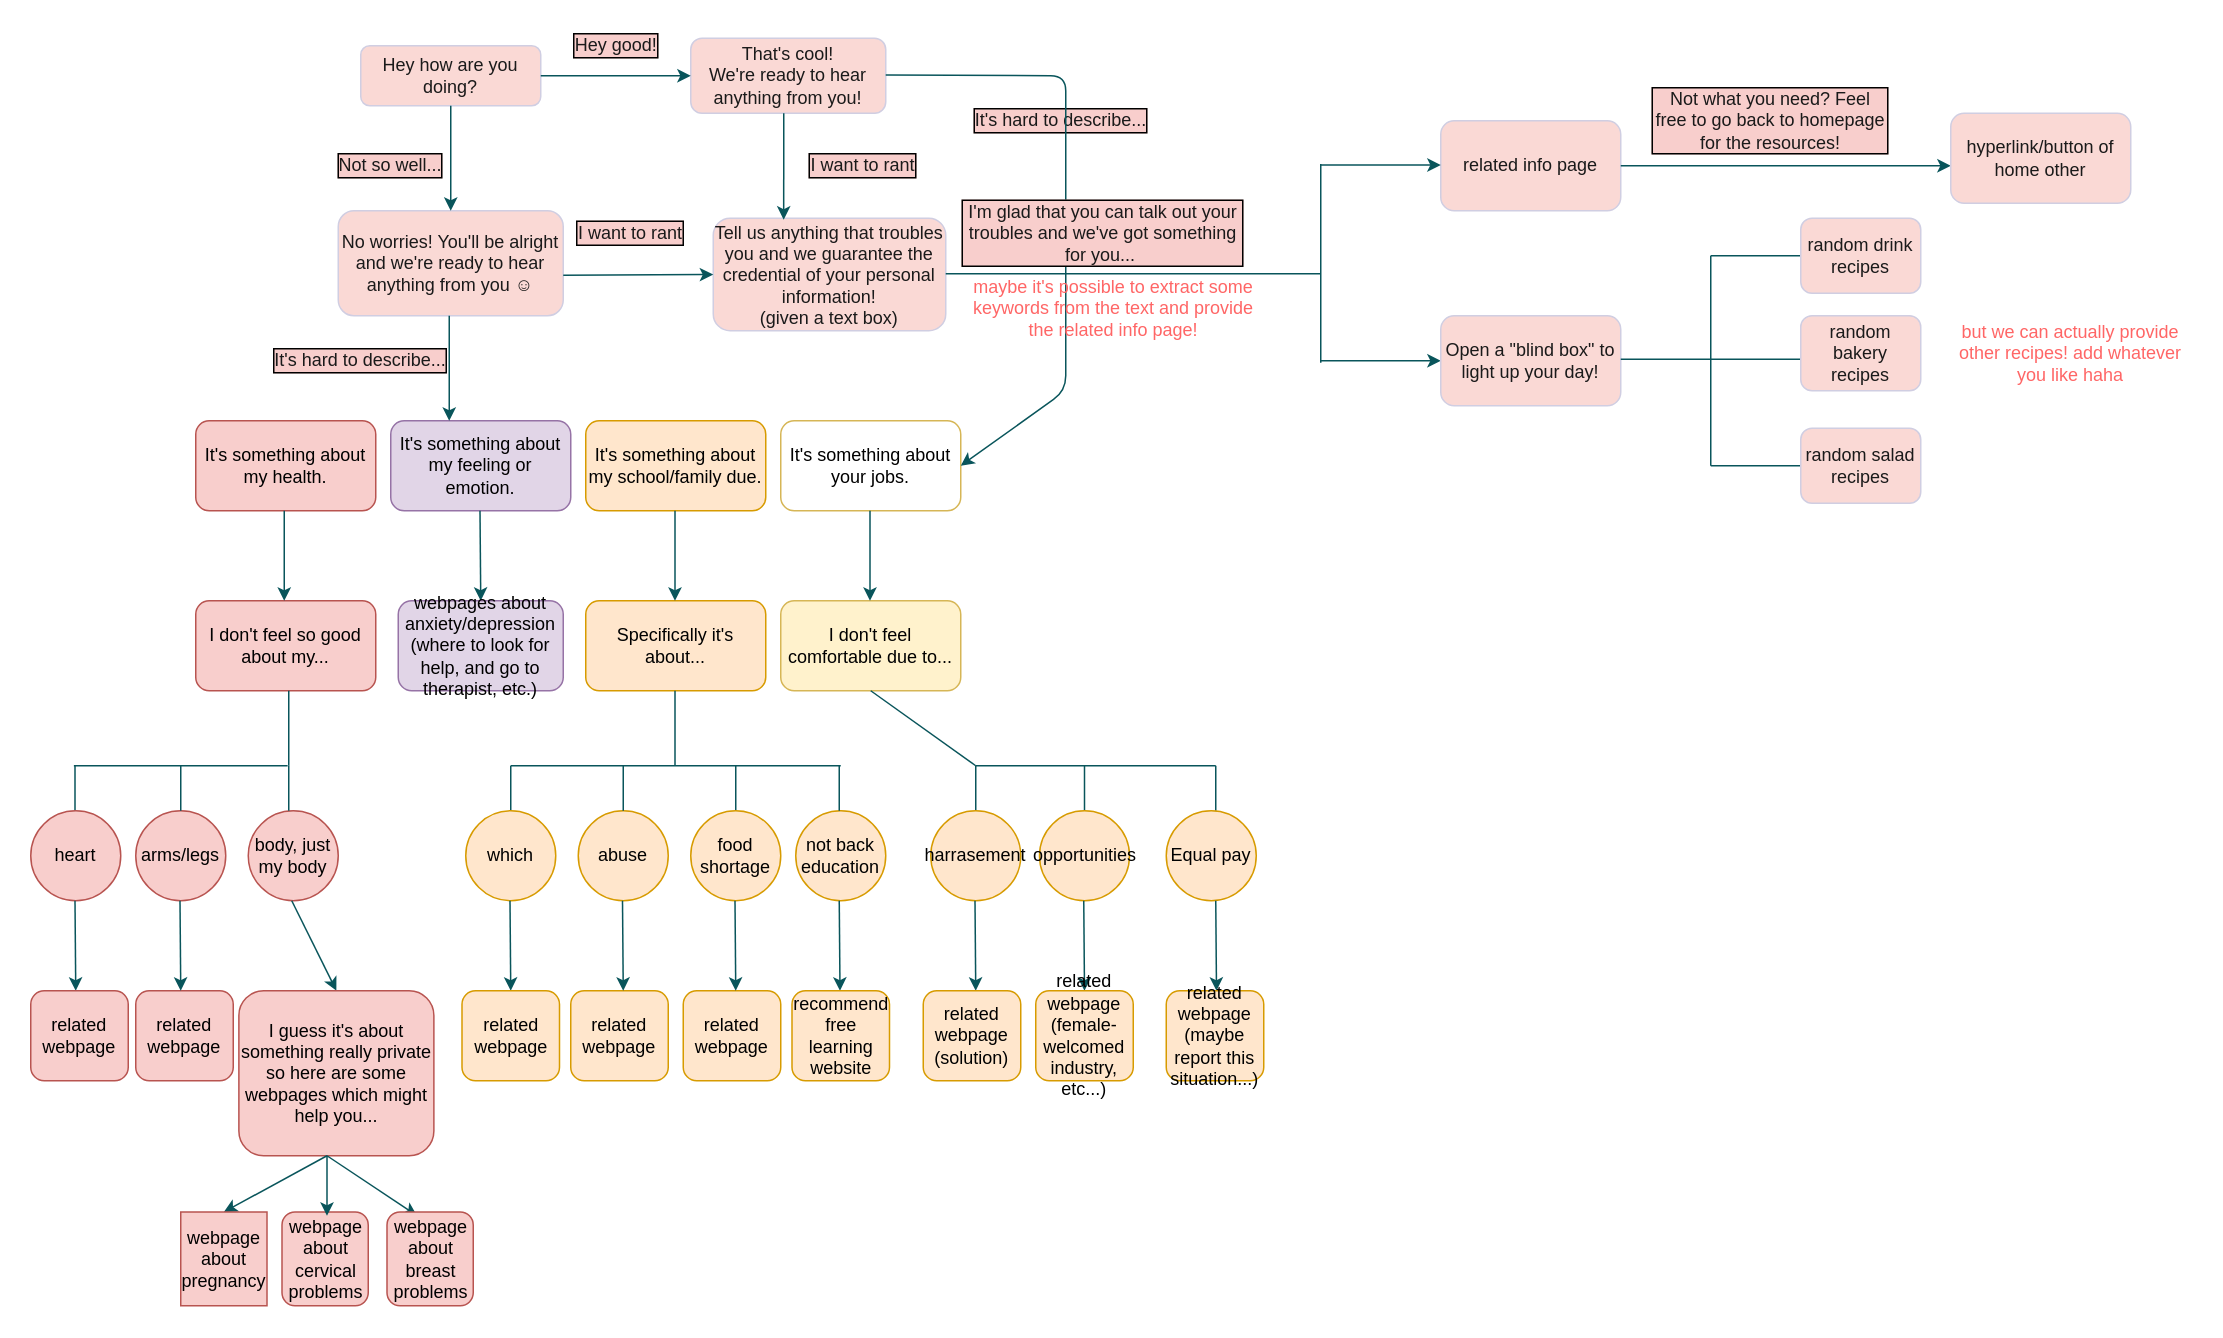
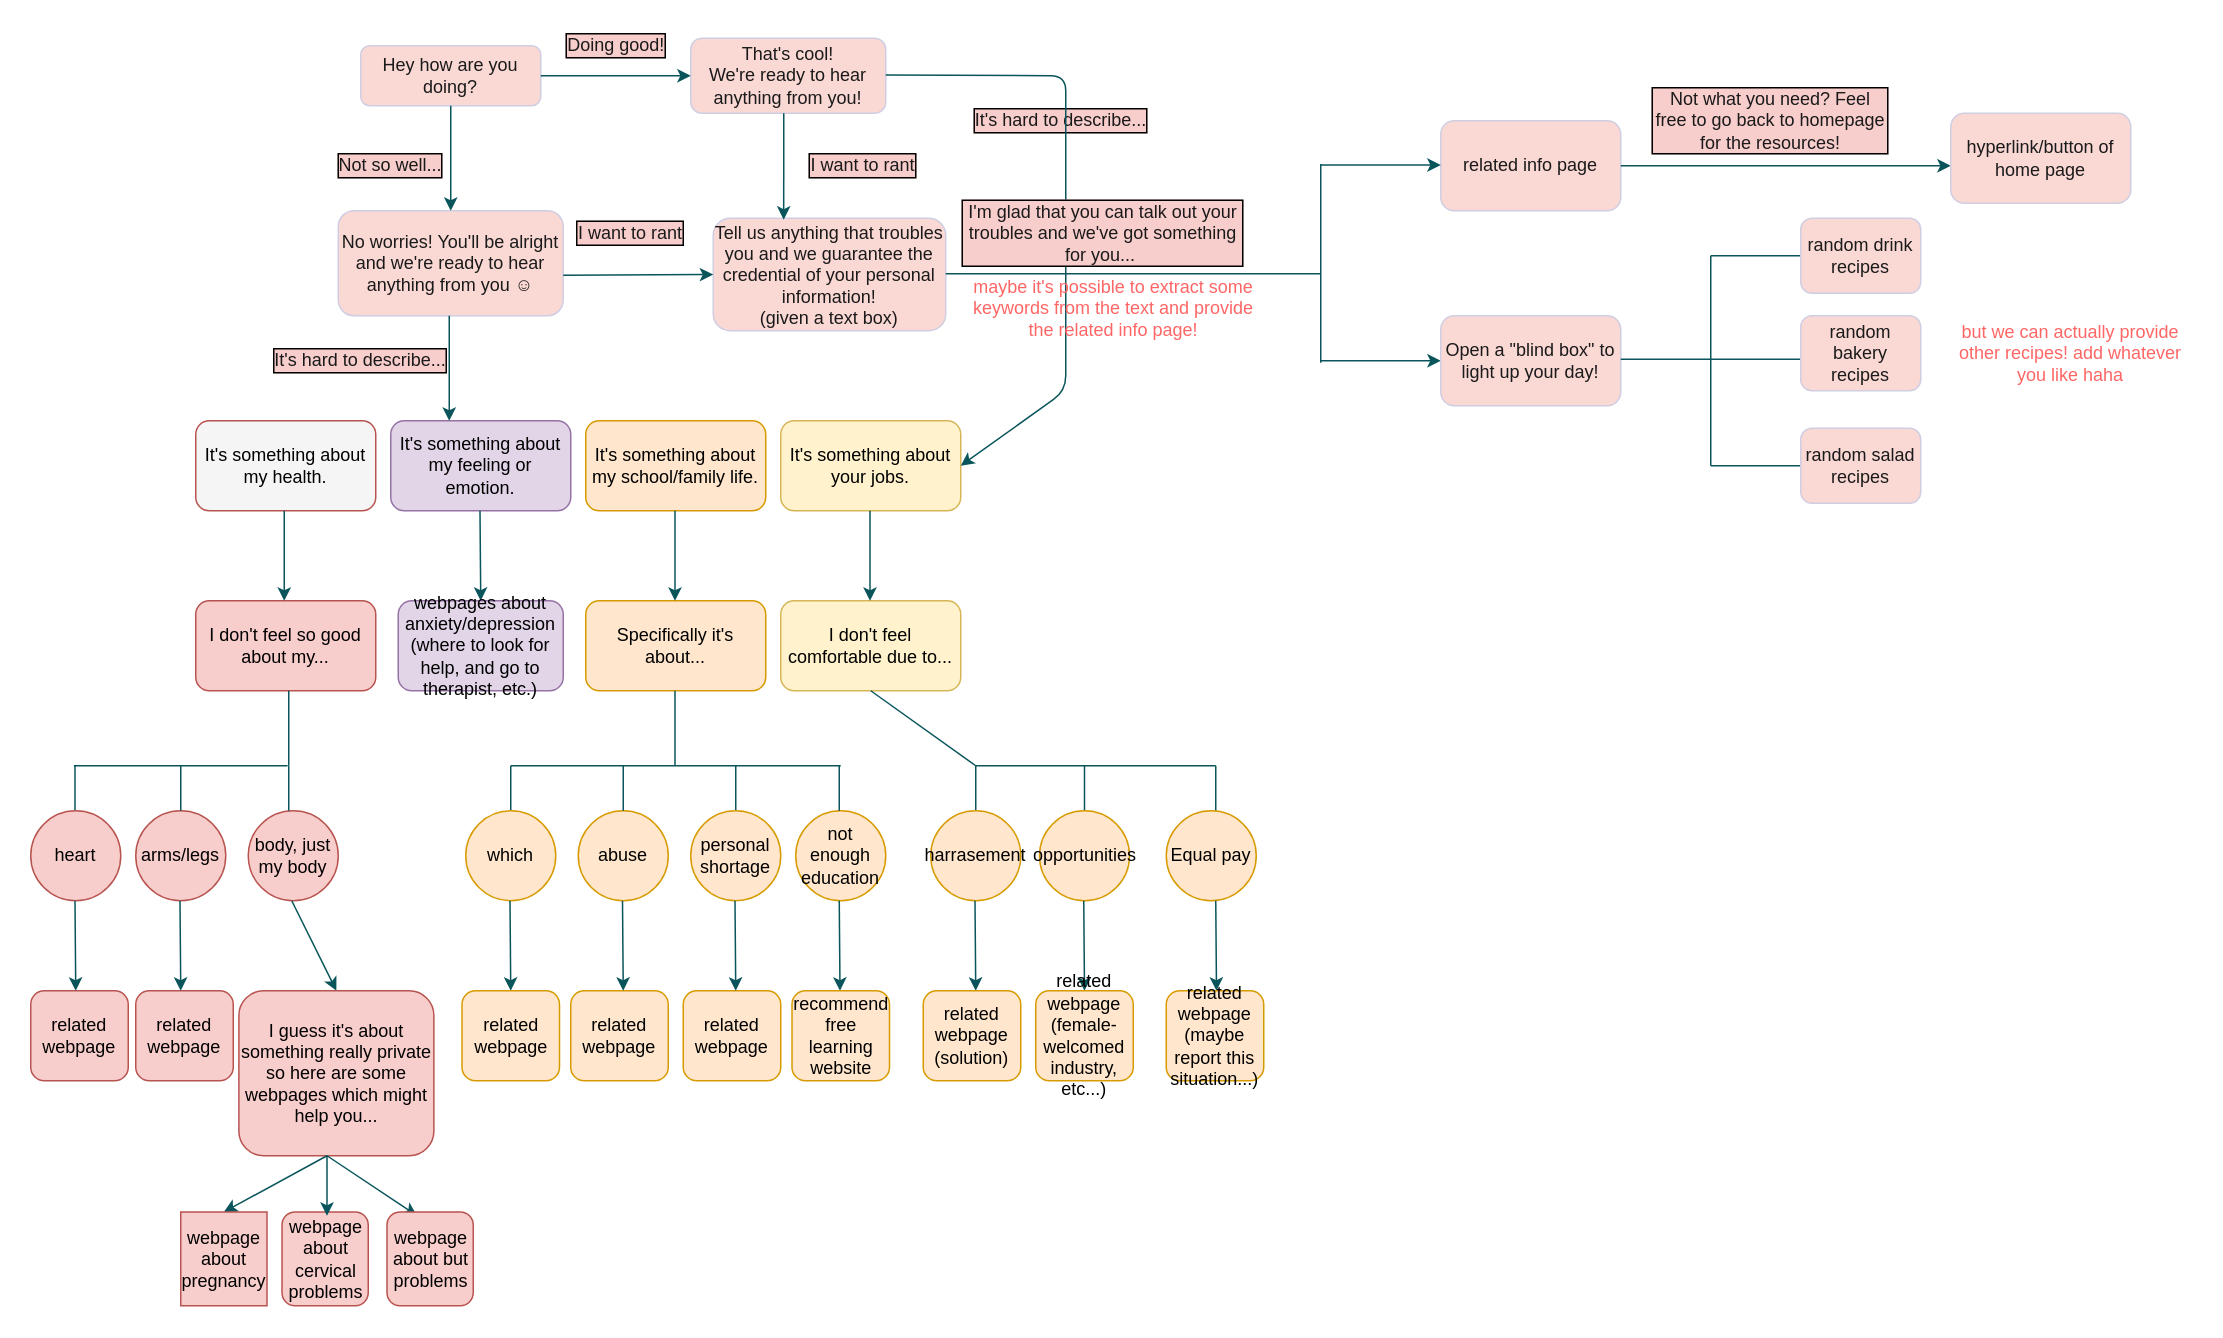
node "Hey good!": label "Hey good!" -> "Doing good!"
node "hyperlink/button of home other": label "hyperlink/button of home other" -> "hyperlink/button of home page"
node "It's something about my health.": fillcolor #f8cecc -> #f5f5f5
node "It's something about my school/family due.": label "It's something about my school/family due." -> "It's something about my school/family life."
node "It's something about your jobs.": fillcolor #ffffff -> #fff2cc
node "food shortage": label "food shortage" -> "personal shortage"
node "not back education": label "not back education" -> "not enough education"
node "webpage about breast problems": label "webpage about breast problems" -> "webpage about but problems"
